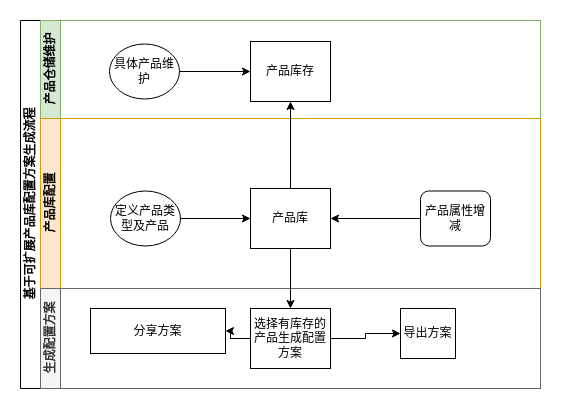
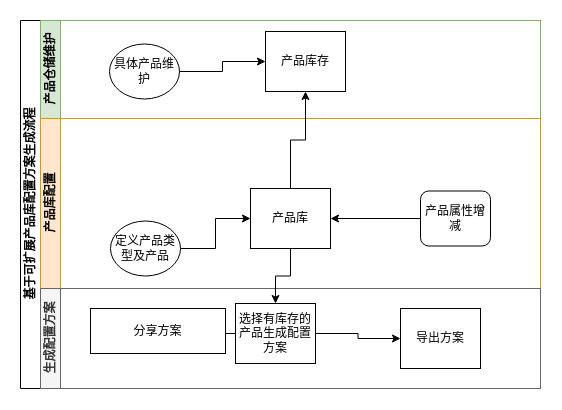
node "产品库存": moved (291, 72) -> (306, 62)
node "定义产品类型及产品": moved (146, 219) -> (146, 249)
node "导出方案": size 55x50 -> 80x60
node "选择有库存的产品生成配置方案": moved (291, 339) -> (276, 334)
